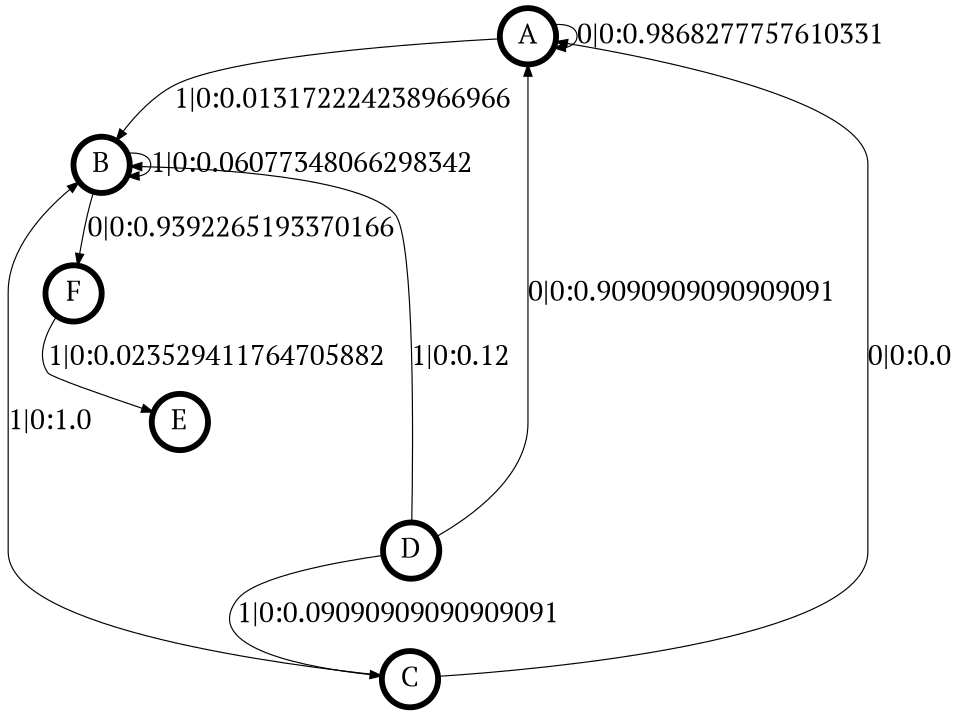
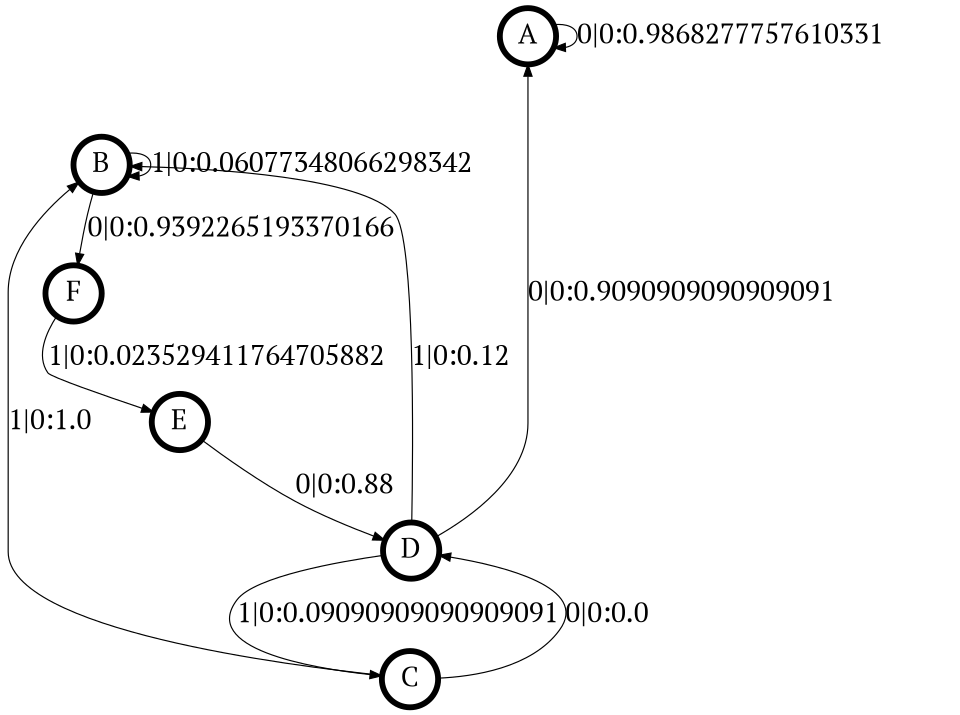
edge "A" -> "B": removed, label "1|0:0.013172224238966966"
edge "C" -> "A": now "C" -> "D"
edge "E" -> "D": added, label "0|0:0.88"
